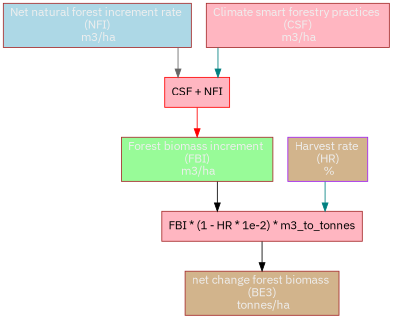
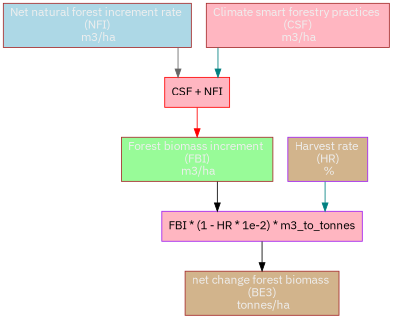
node "FBI * (1 - HR * 1e-2) * m3_to_tonnes": color brown -> purple
